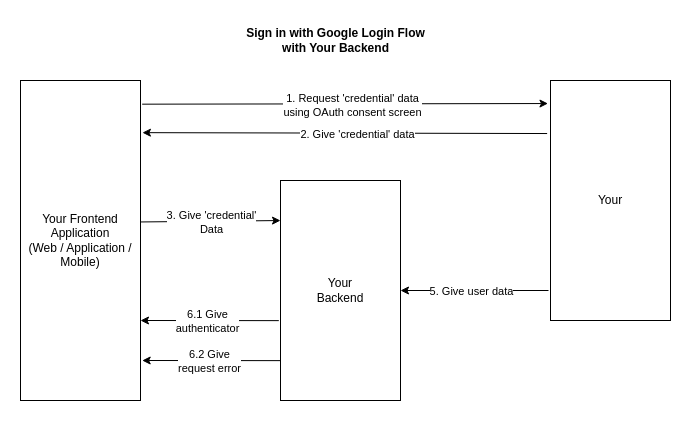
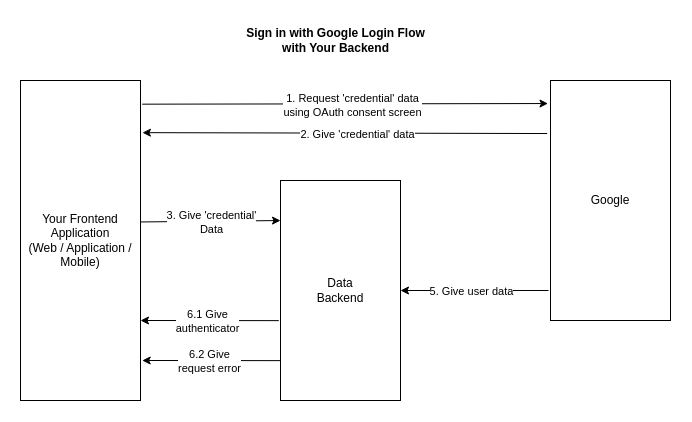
node "Your": label "Your" -> "Google"
node "Your Backend": label "Your Backend" -> "Data Backend"
